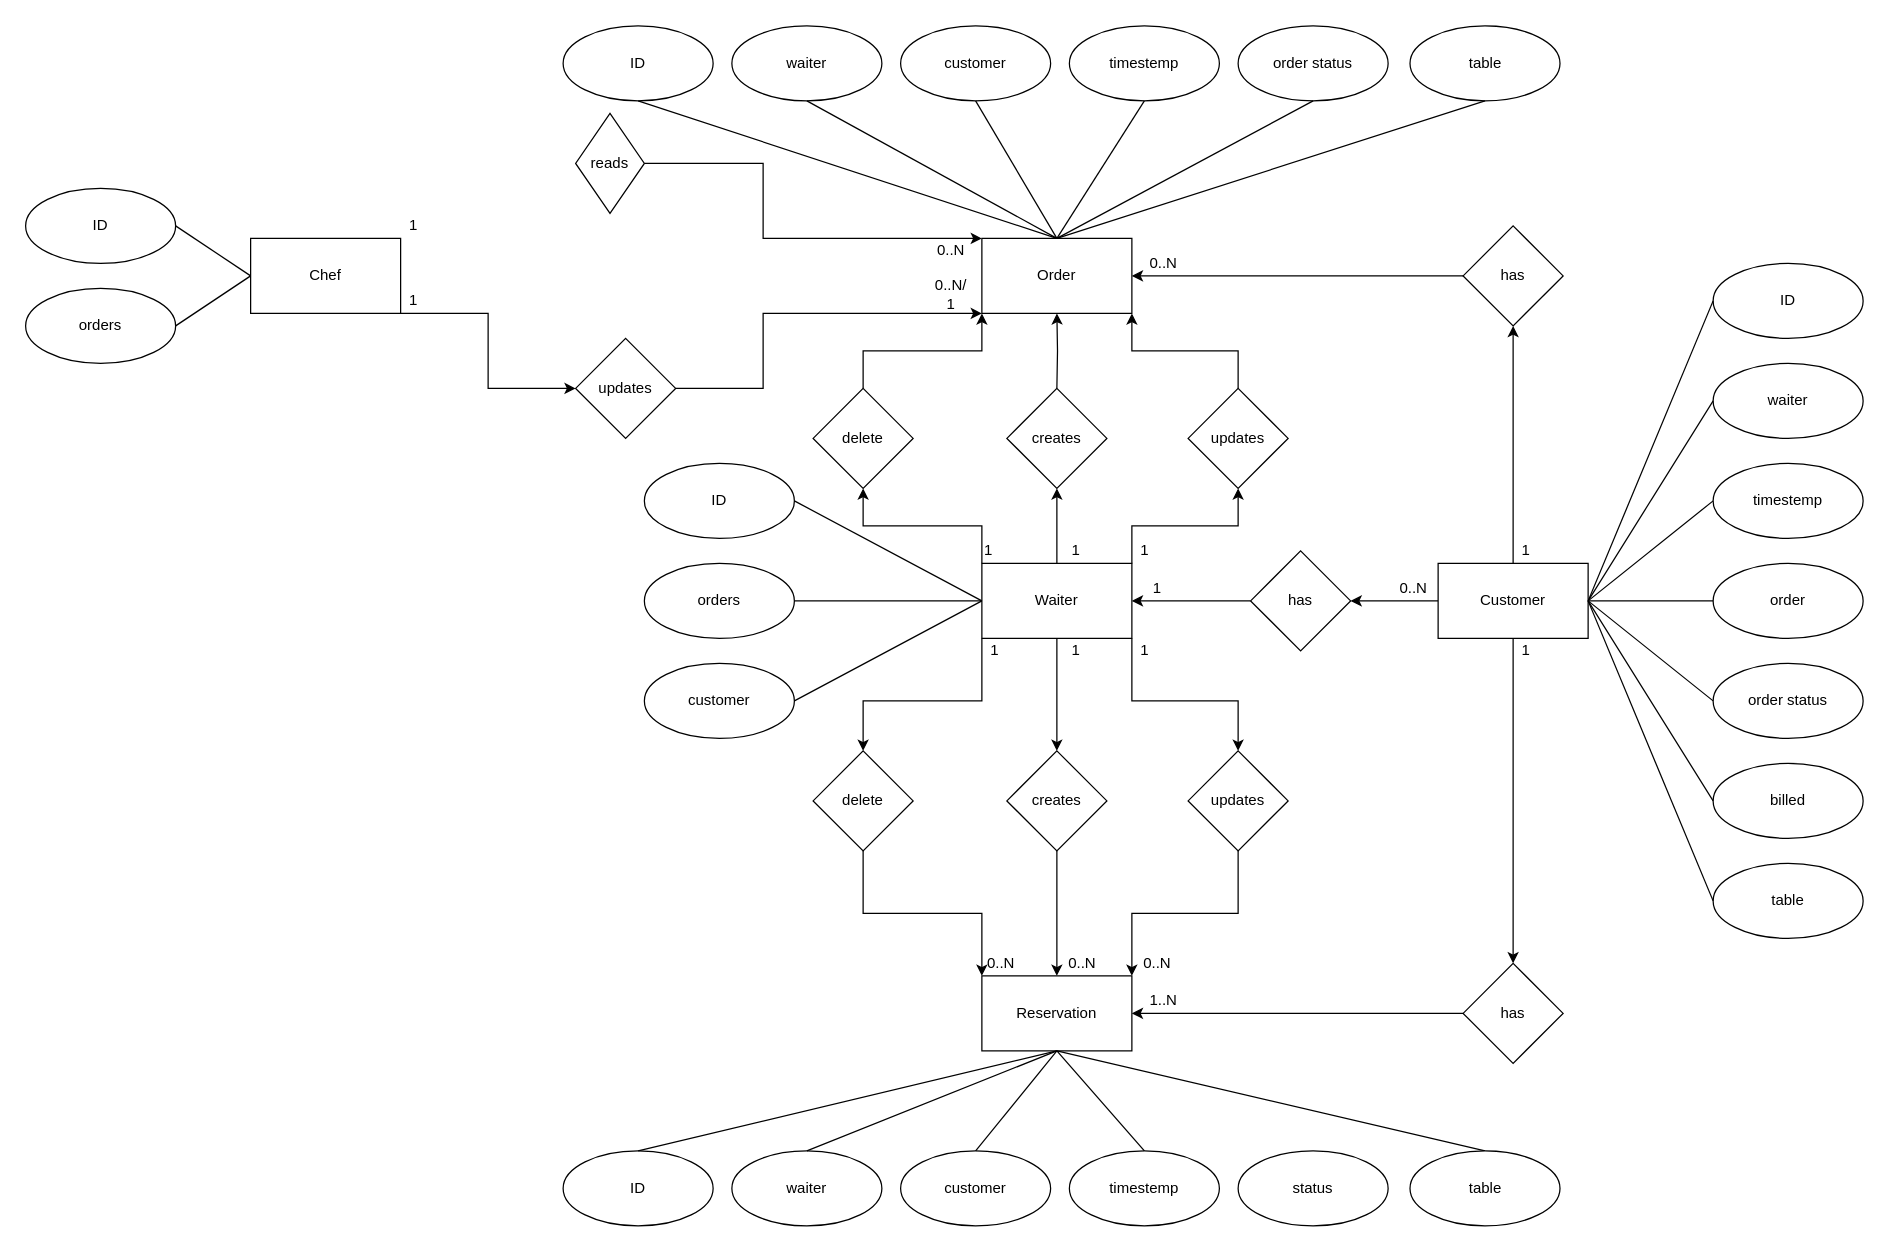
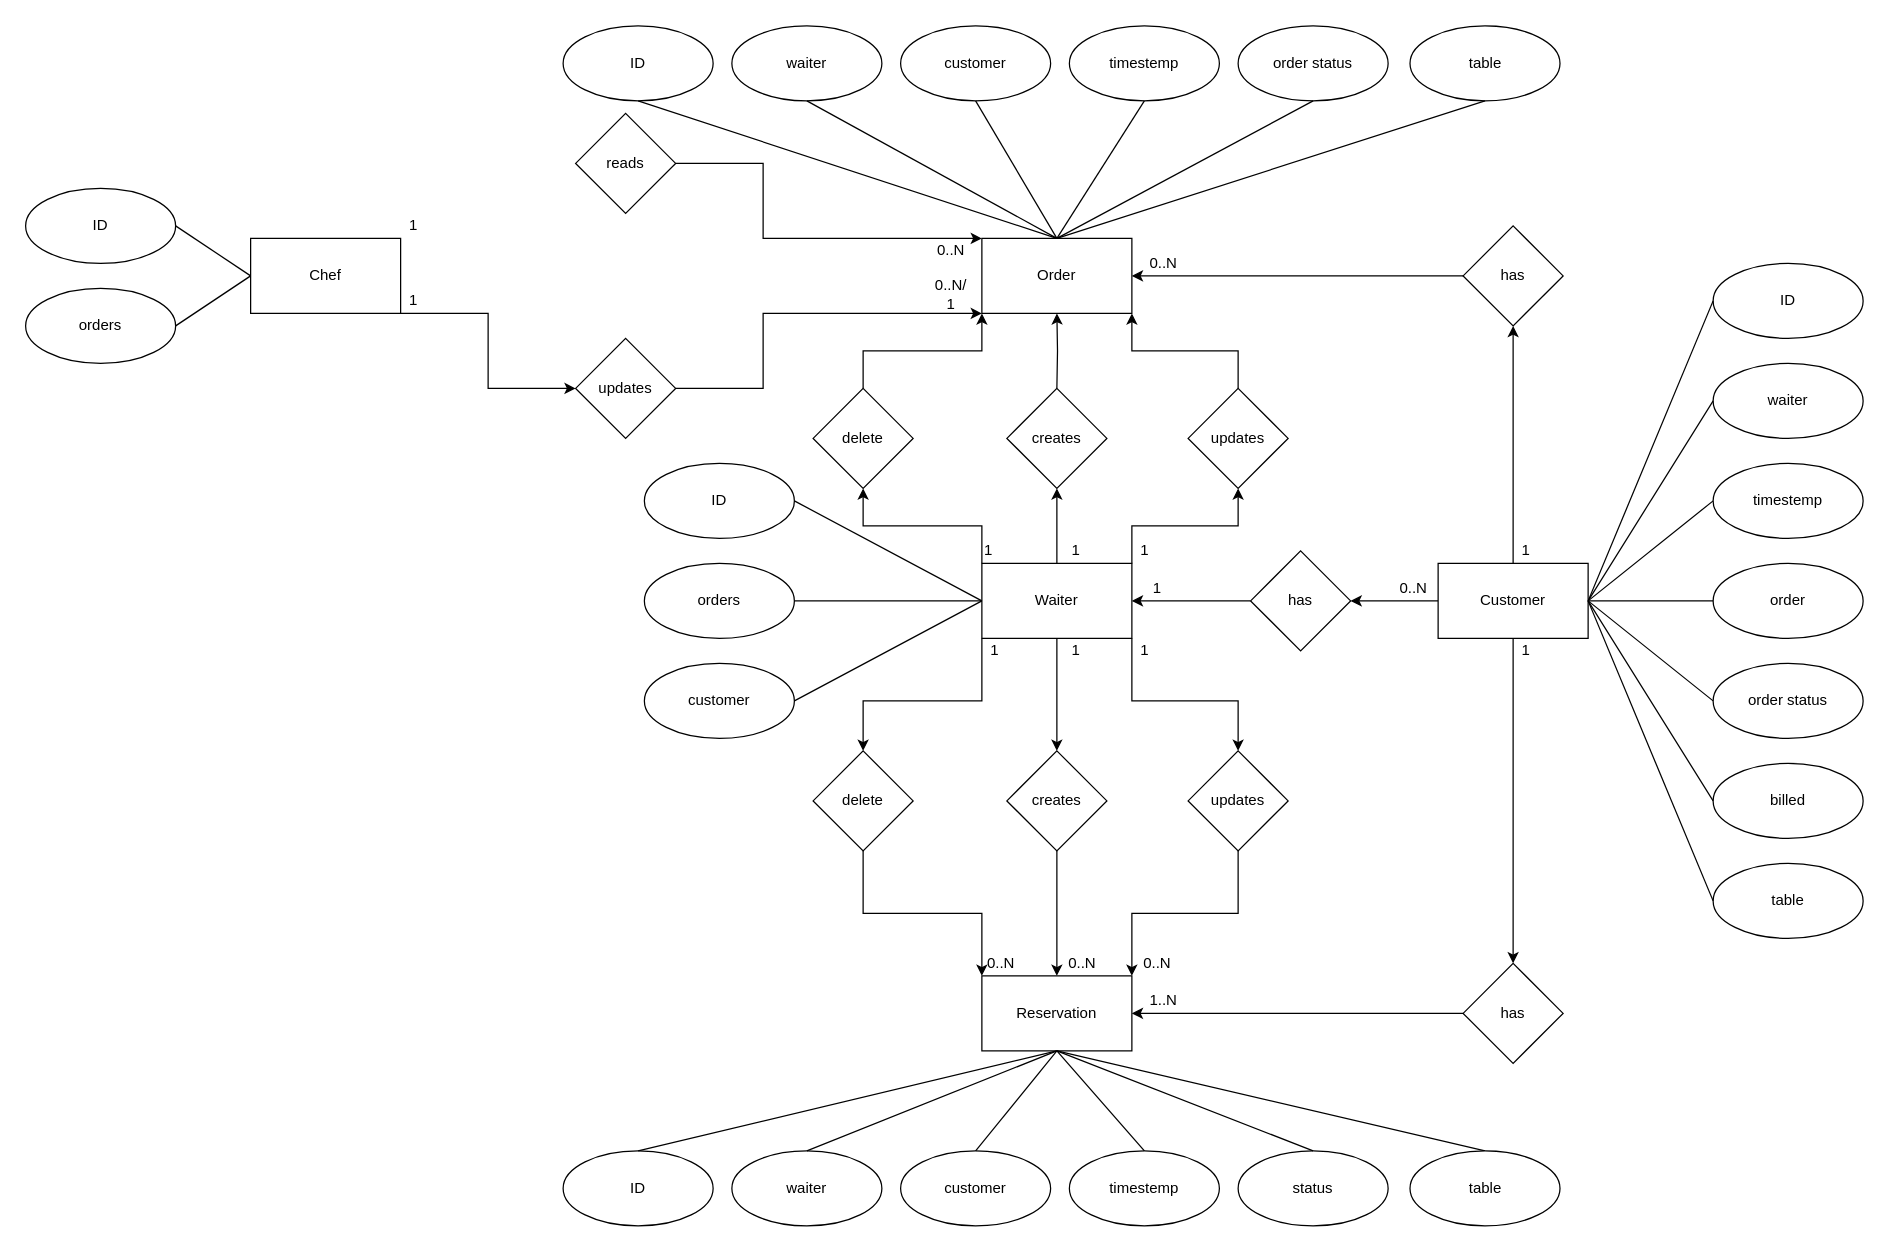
node "reads": size 69x100 -> 100x100
edge "Reservation" -- "status": added
